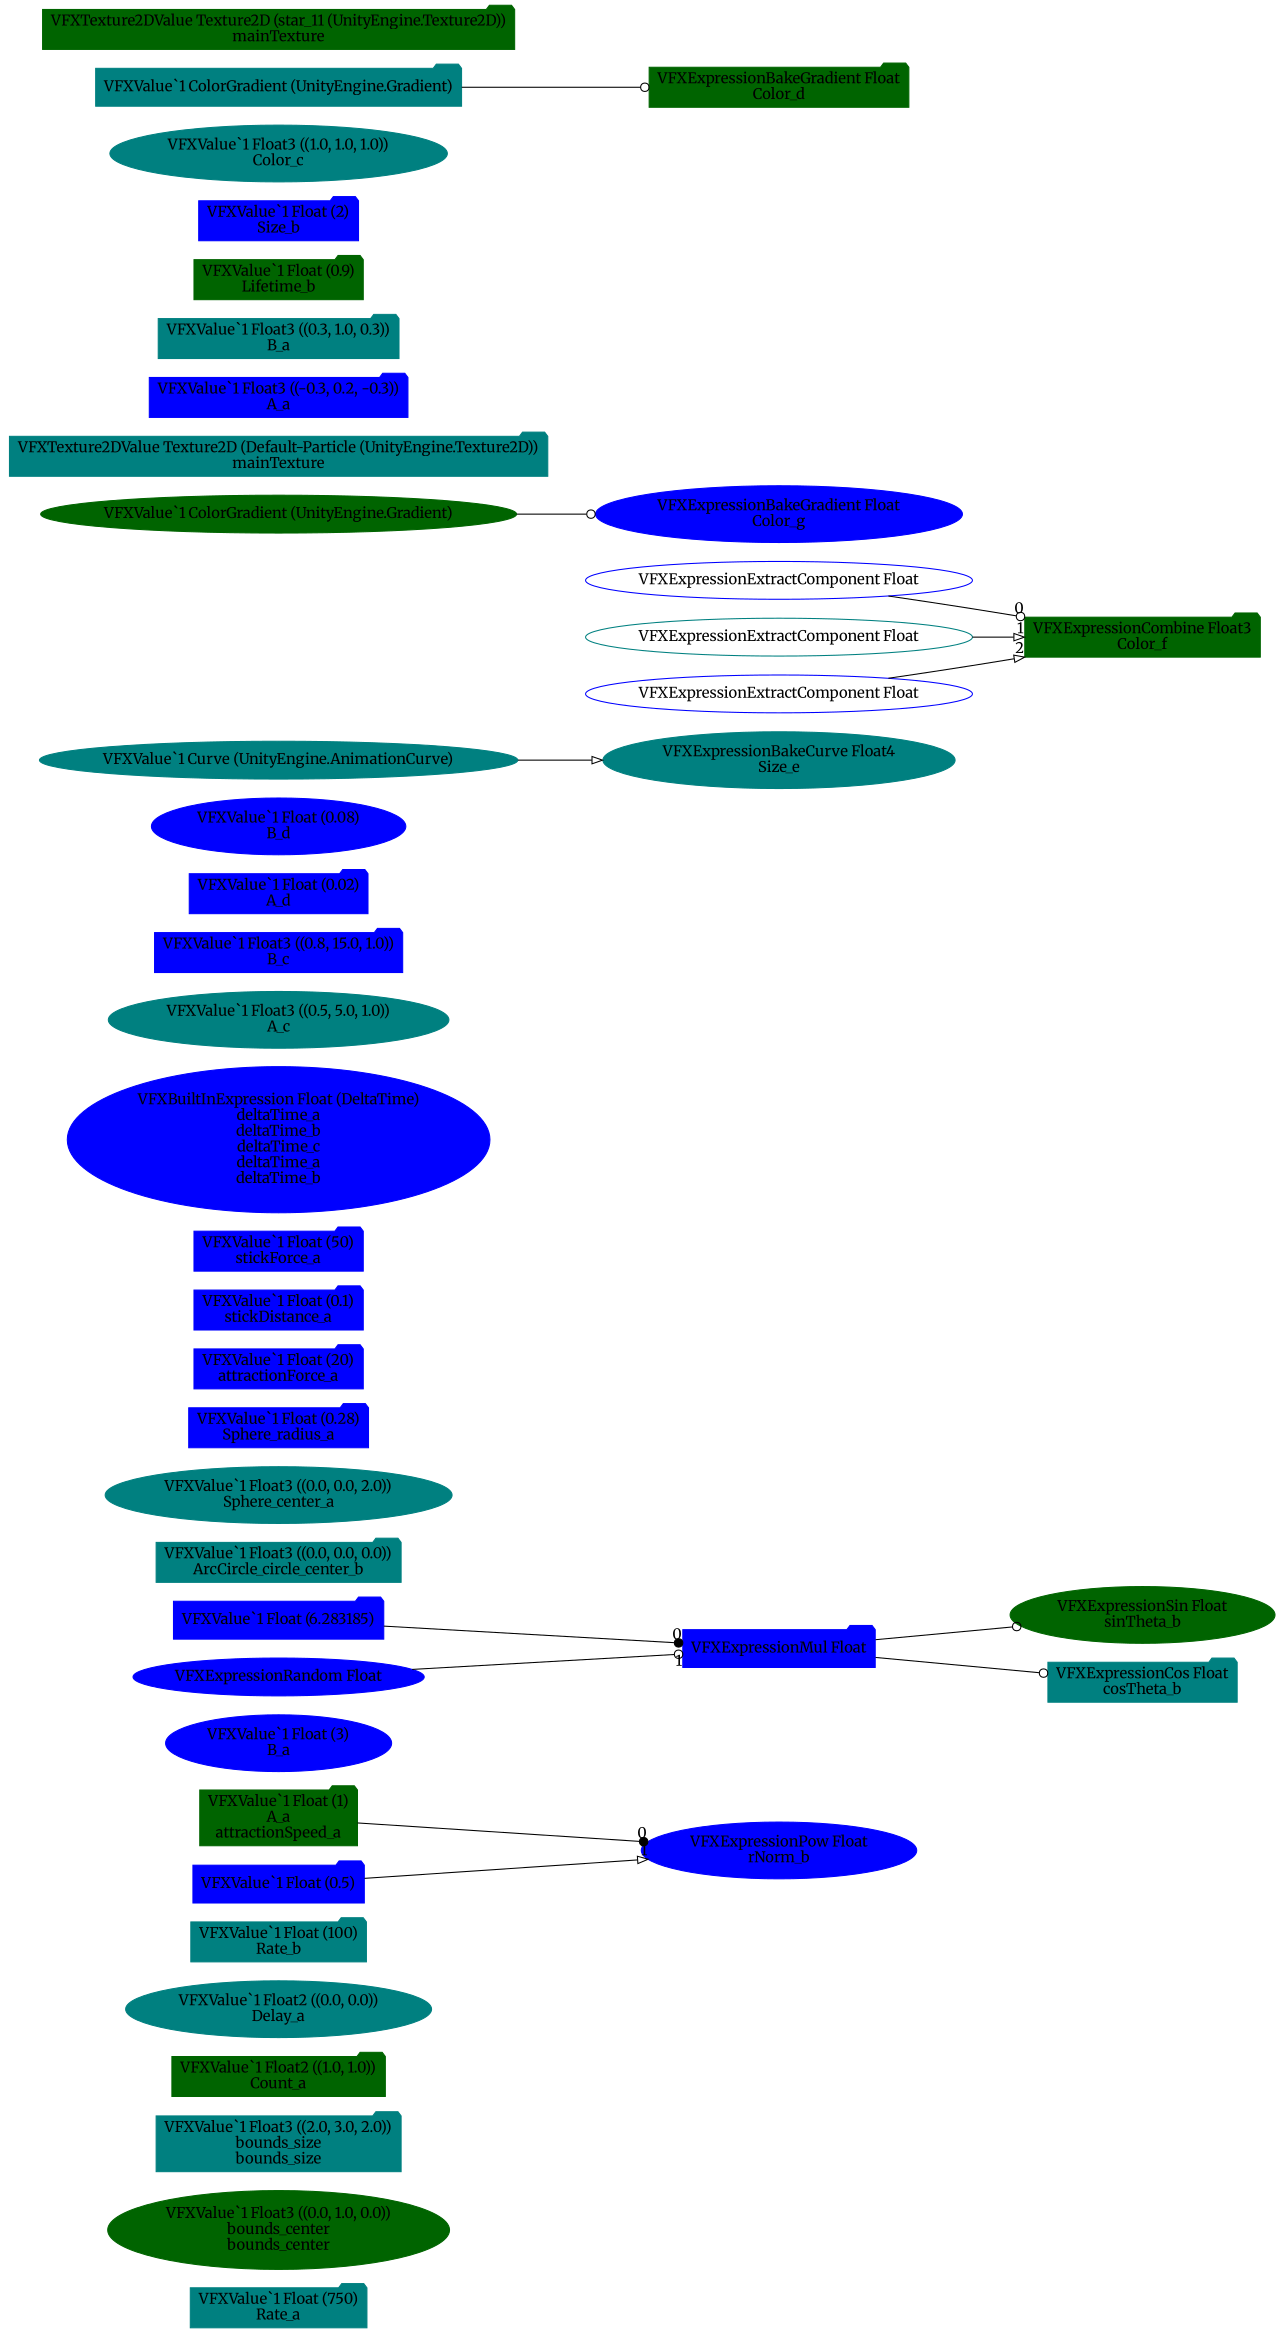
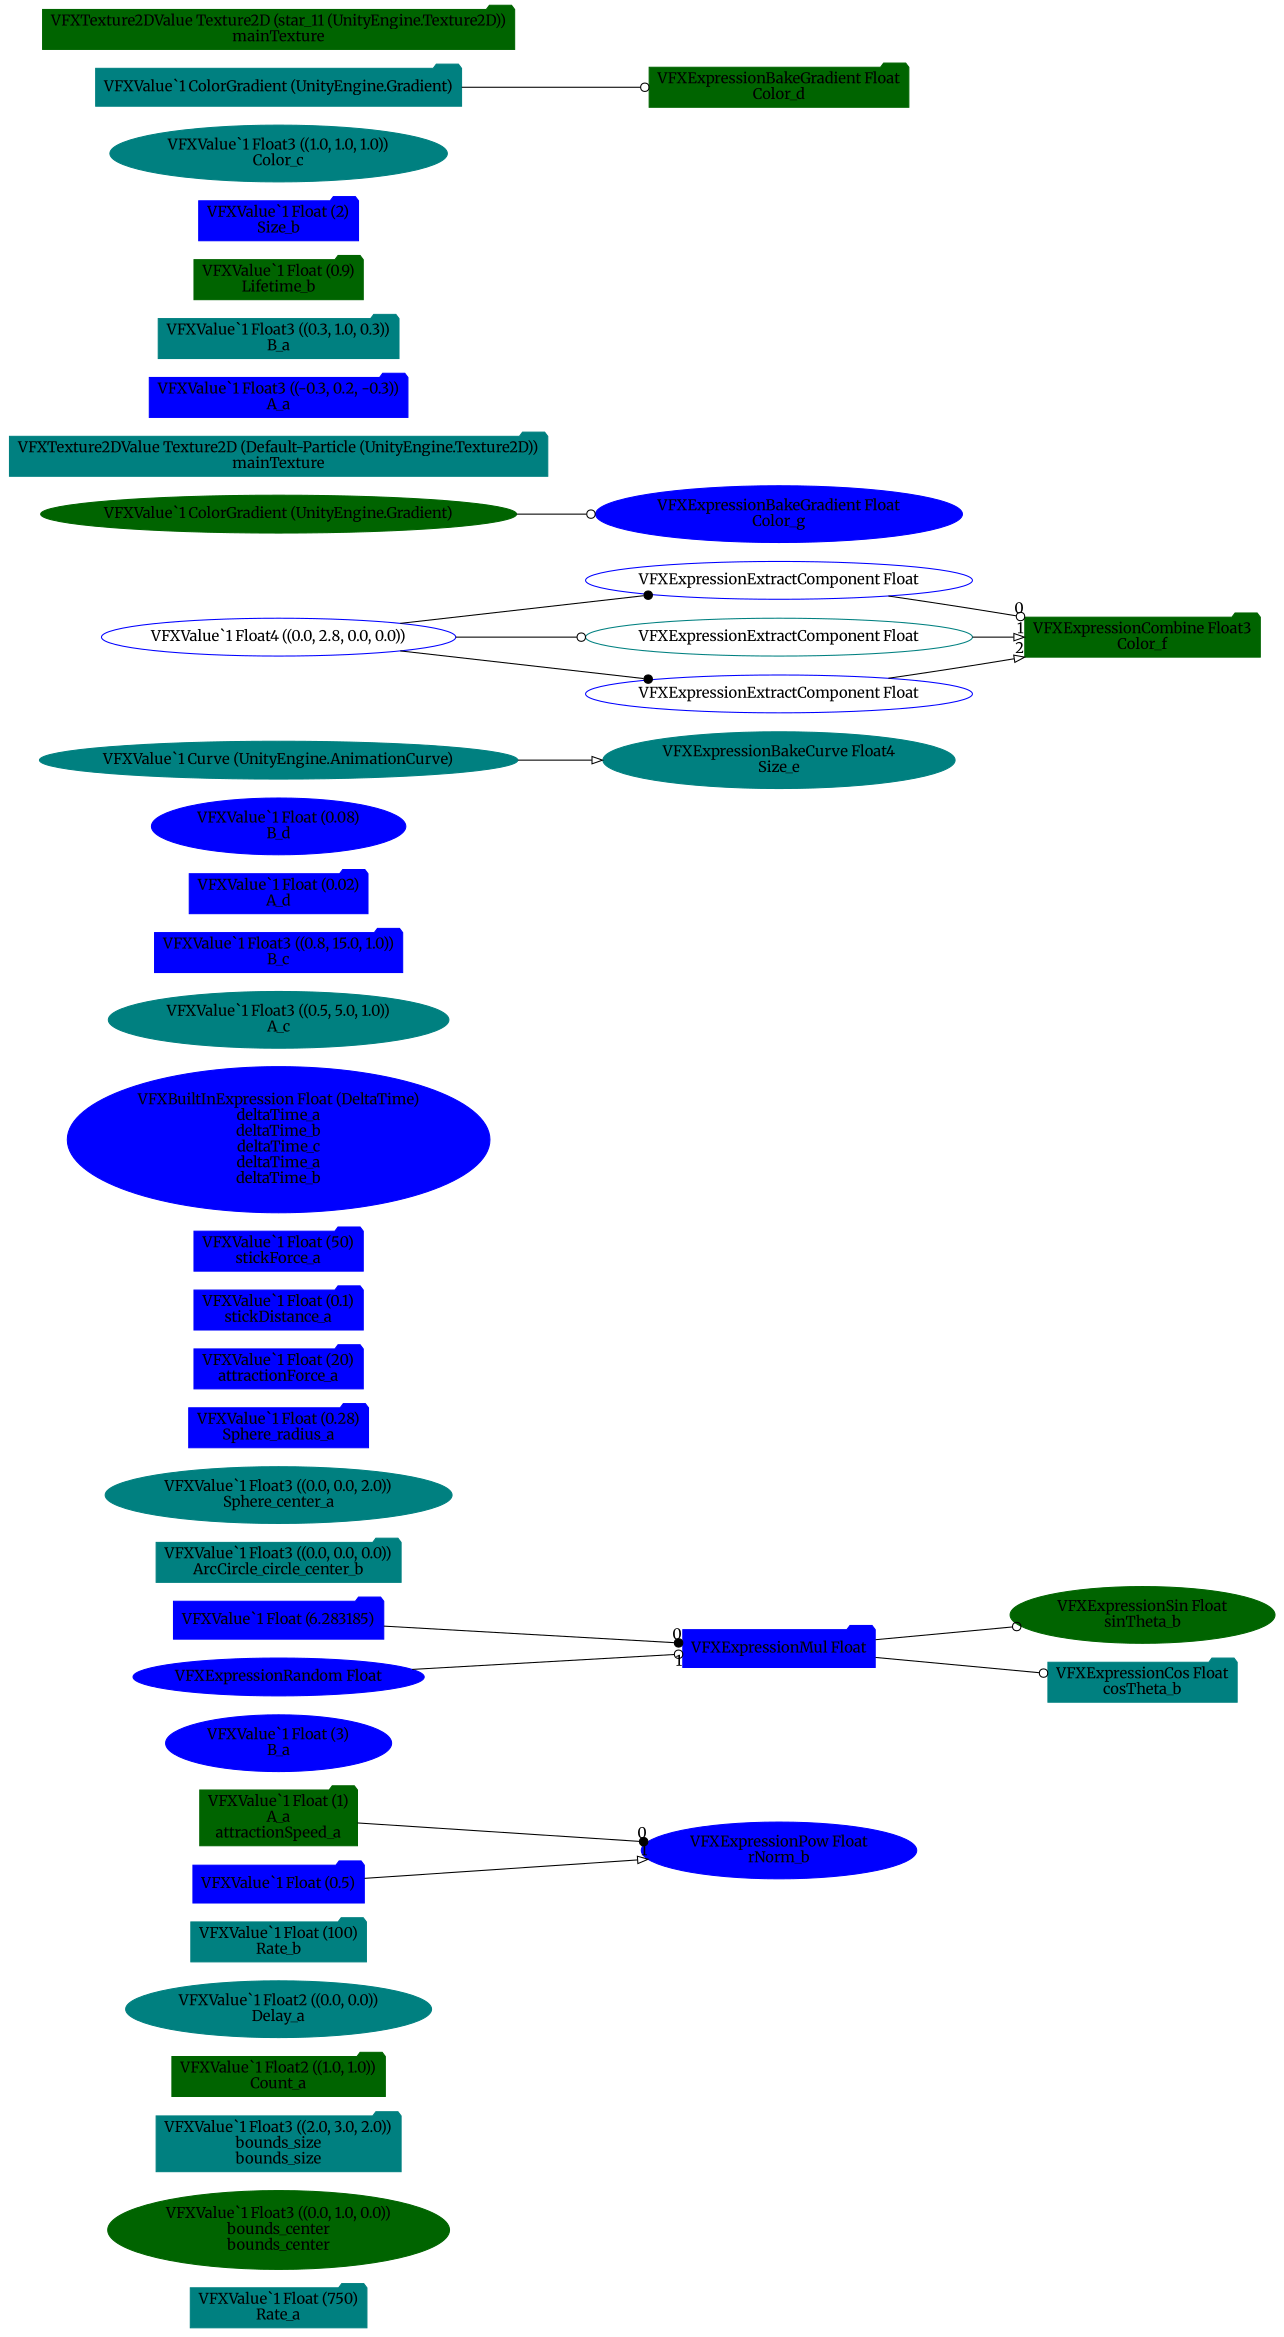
node "VFXValue`1 Float4 ((0.0, 2.8, 0.0, 0.0))": added
